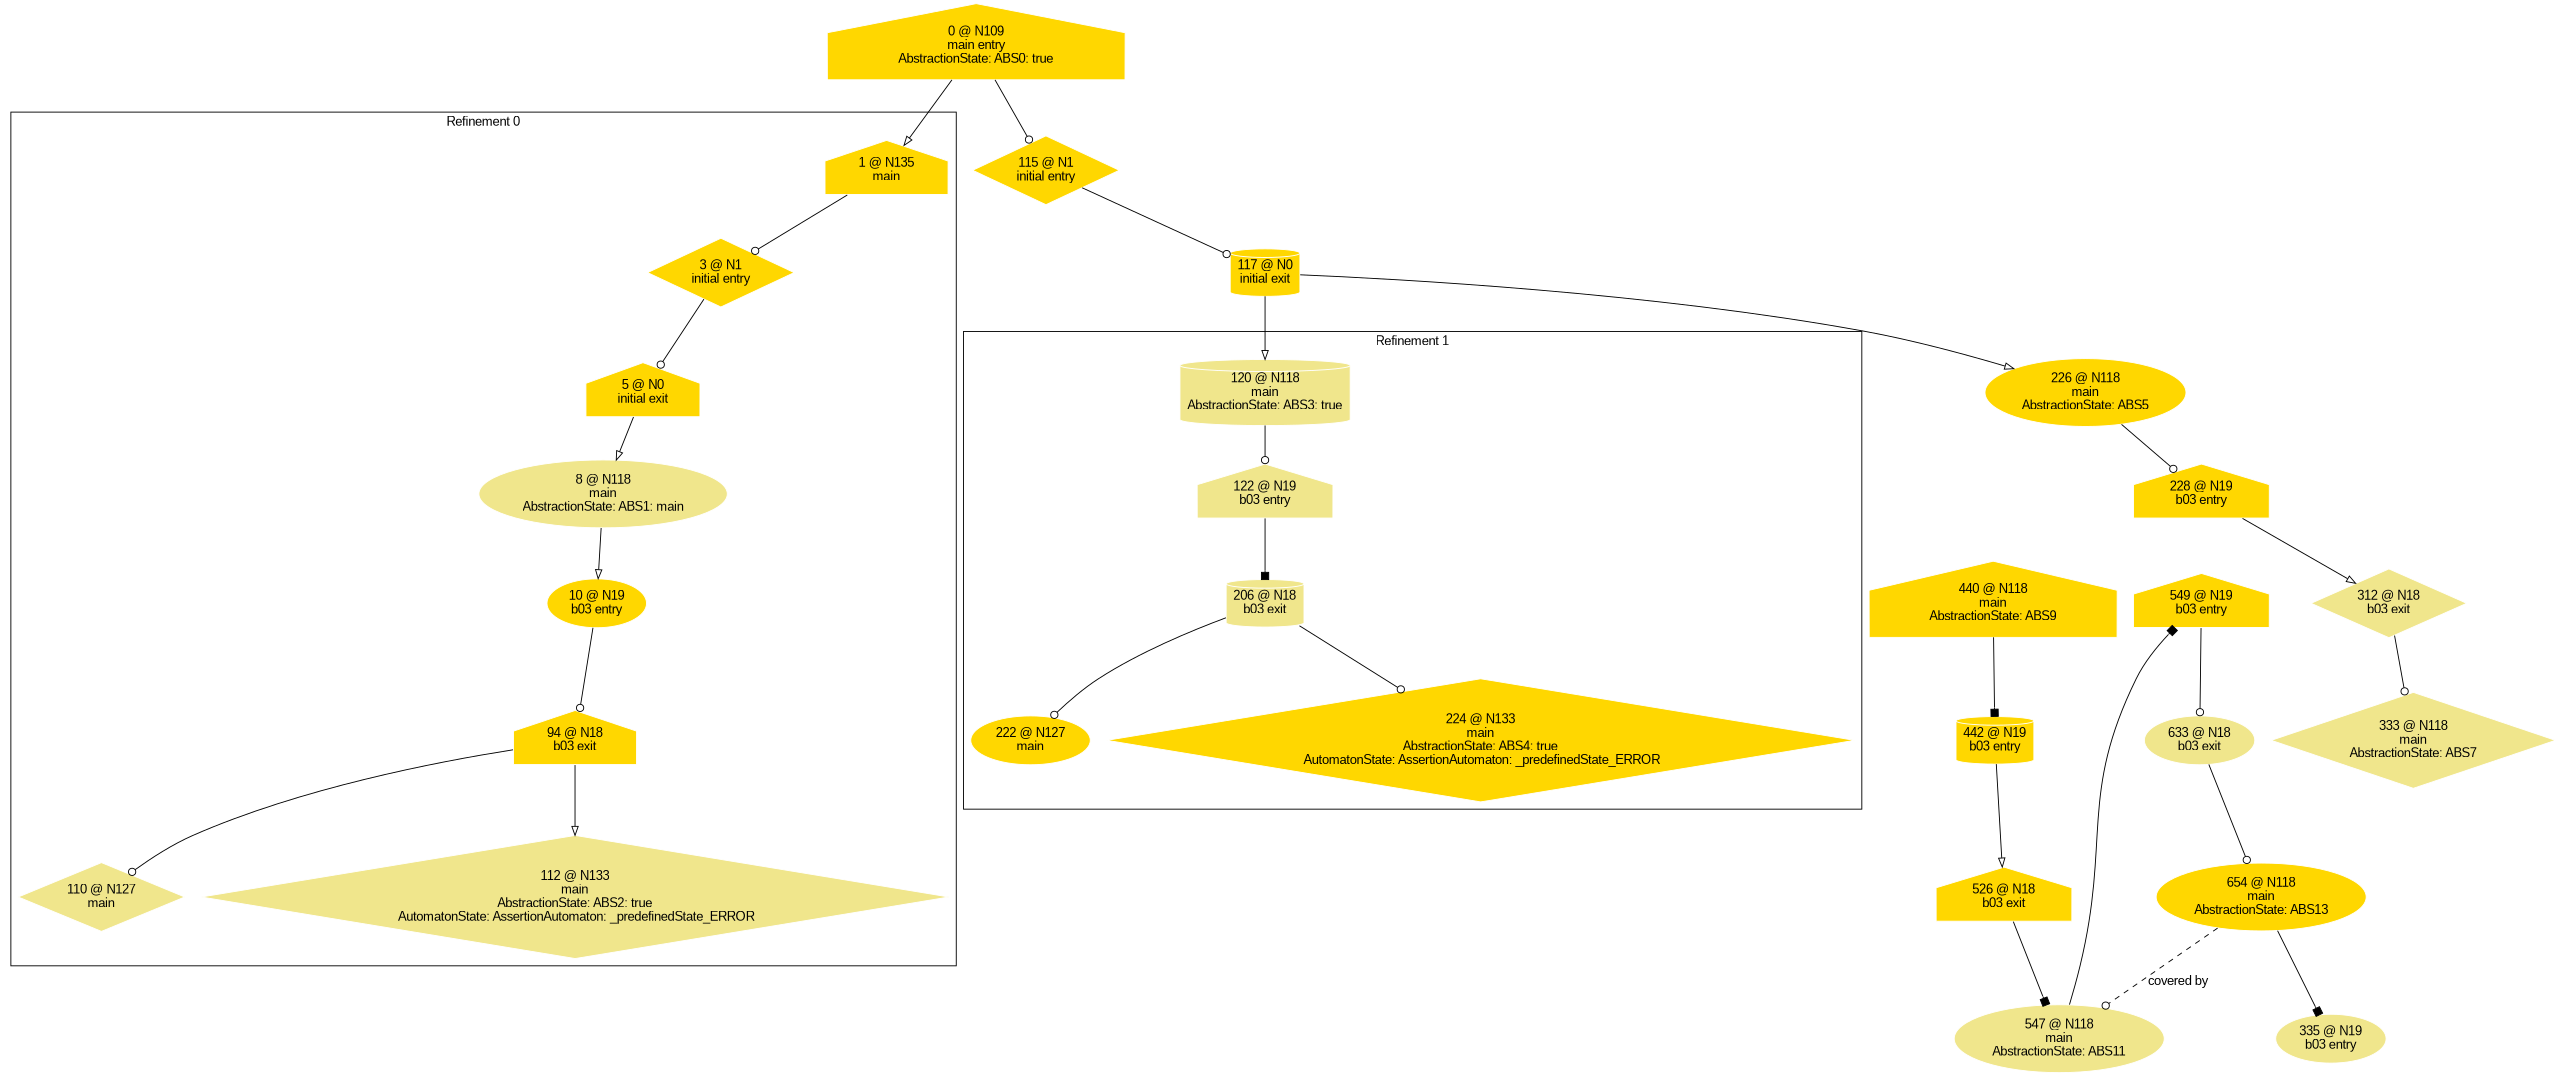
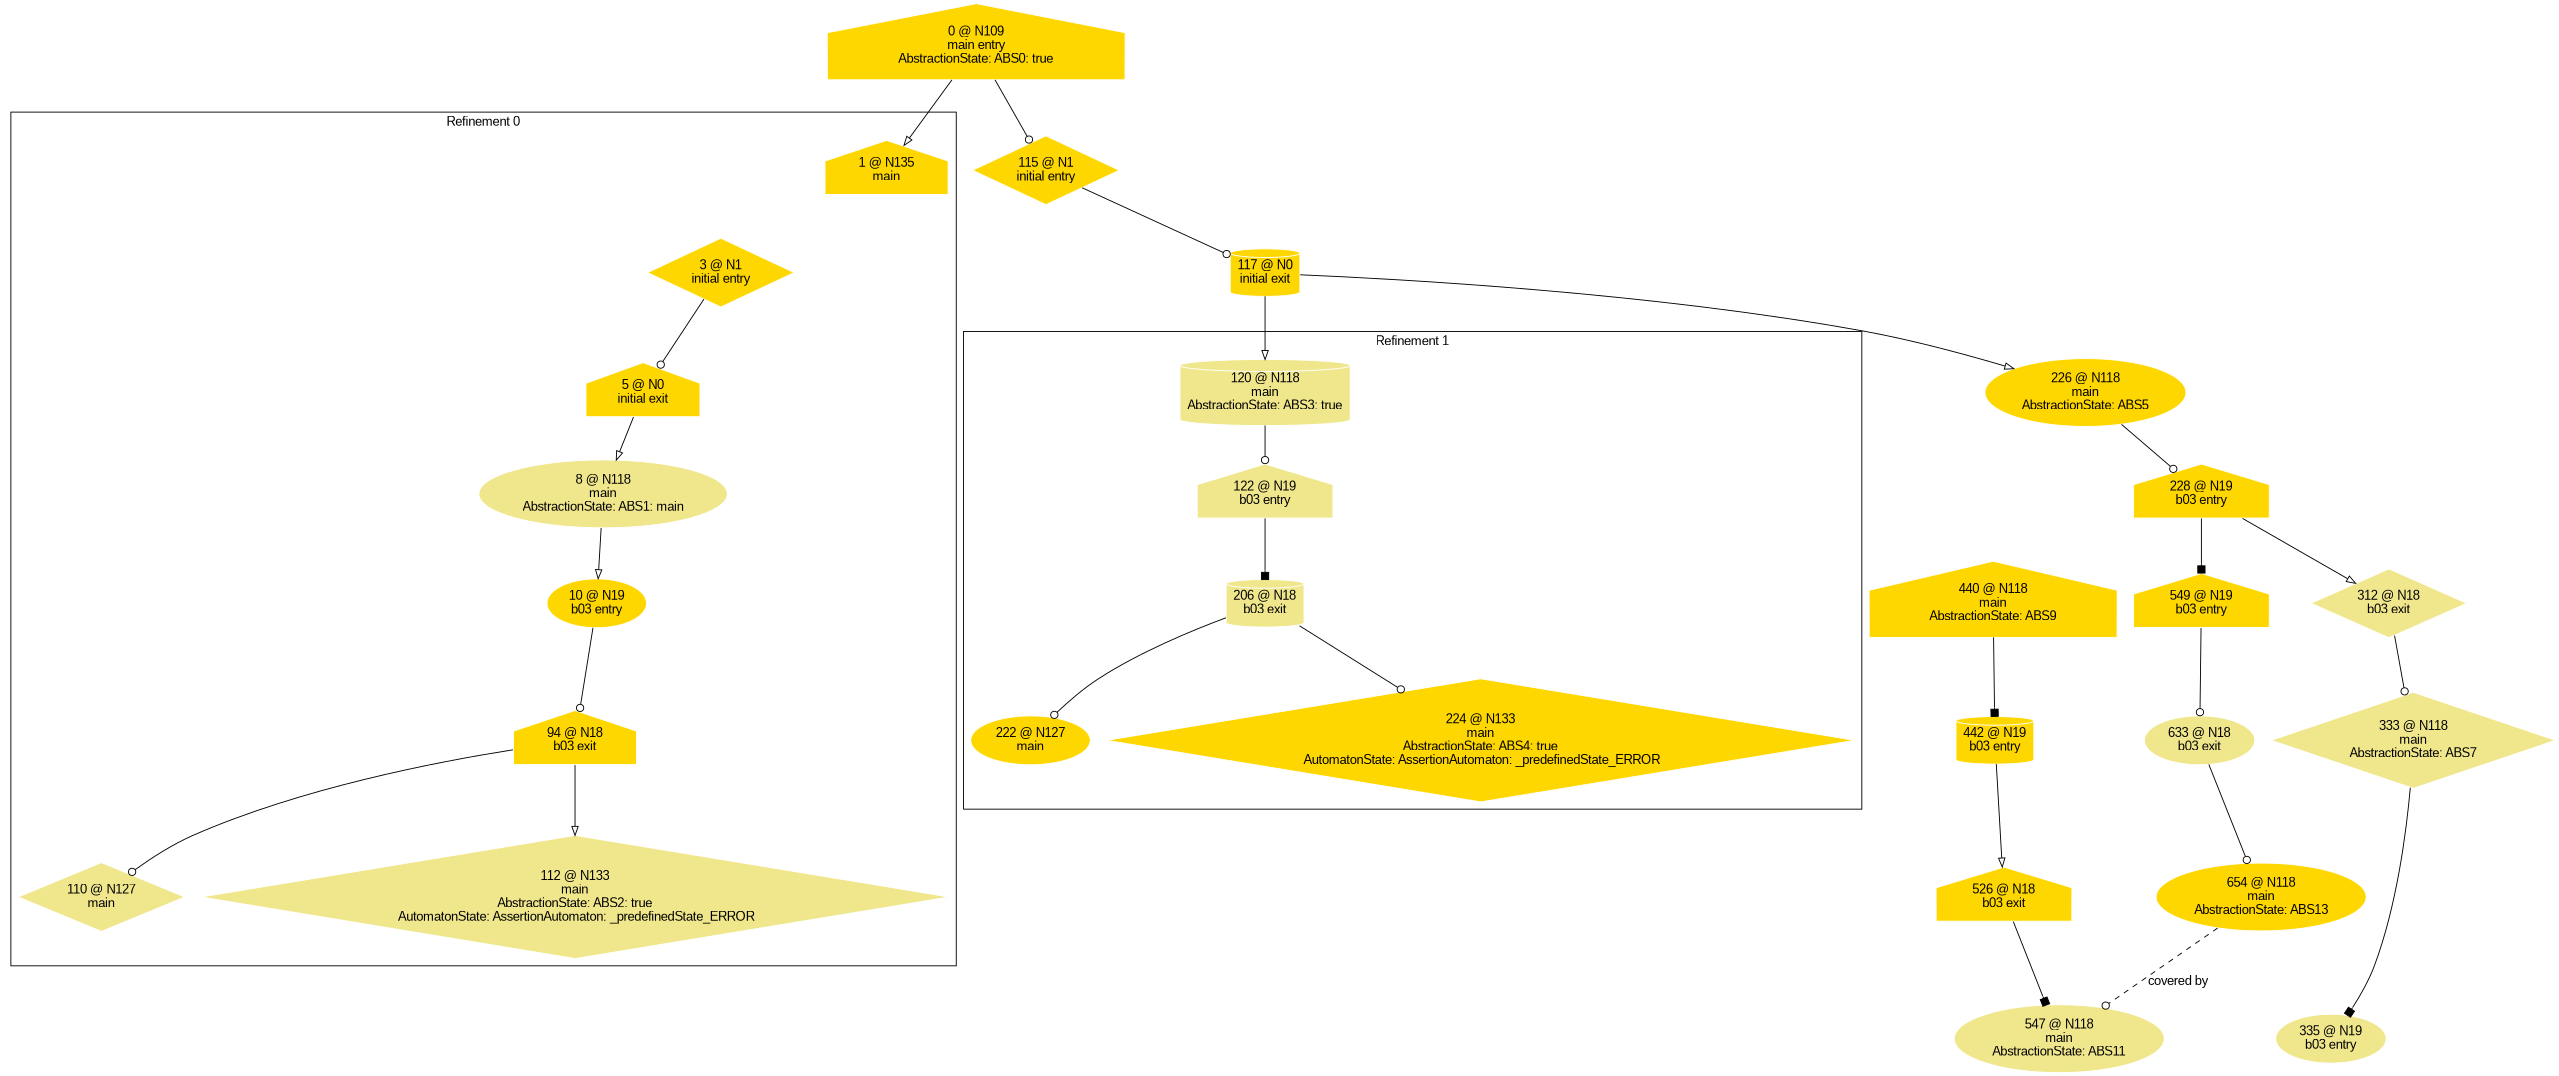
edge "1 @ N135 main" -> "3 @ N1 initial entry": removed
edge "547 @ N118 main AbstractionState: ABS11" -> "549 @ N19 b03 entry": now "228 @ N19 b03 entry" -> "549 @ N19 b03 entry"
edge "654 @ N118 main AbstractionState: ABS13" -> "335 @ N19 b03 entry": now "333 @ N118 main AbstractionState: ABS7" -> "335 @ N19 b03 entry"
